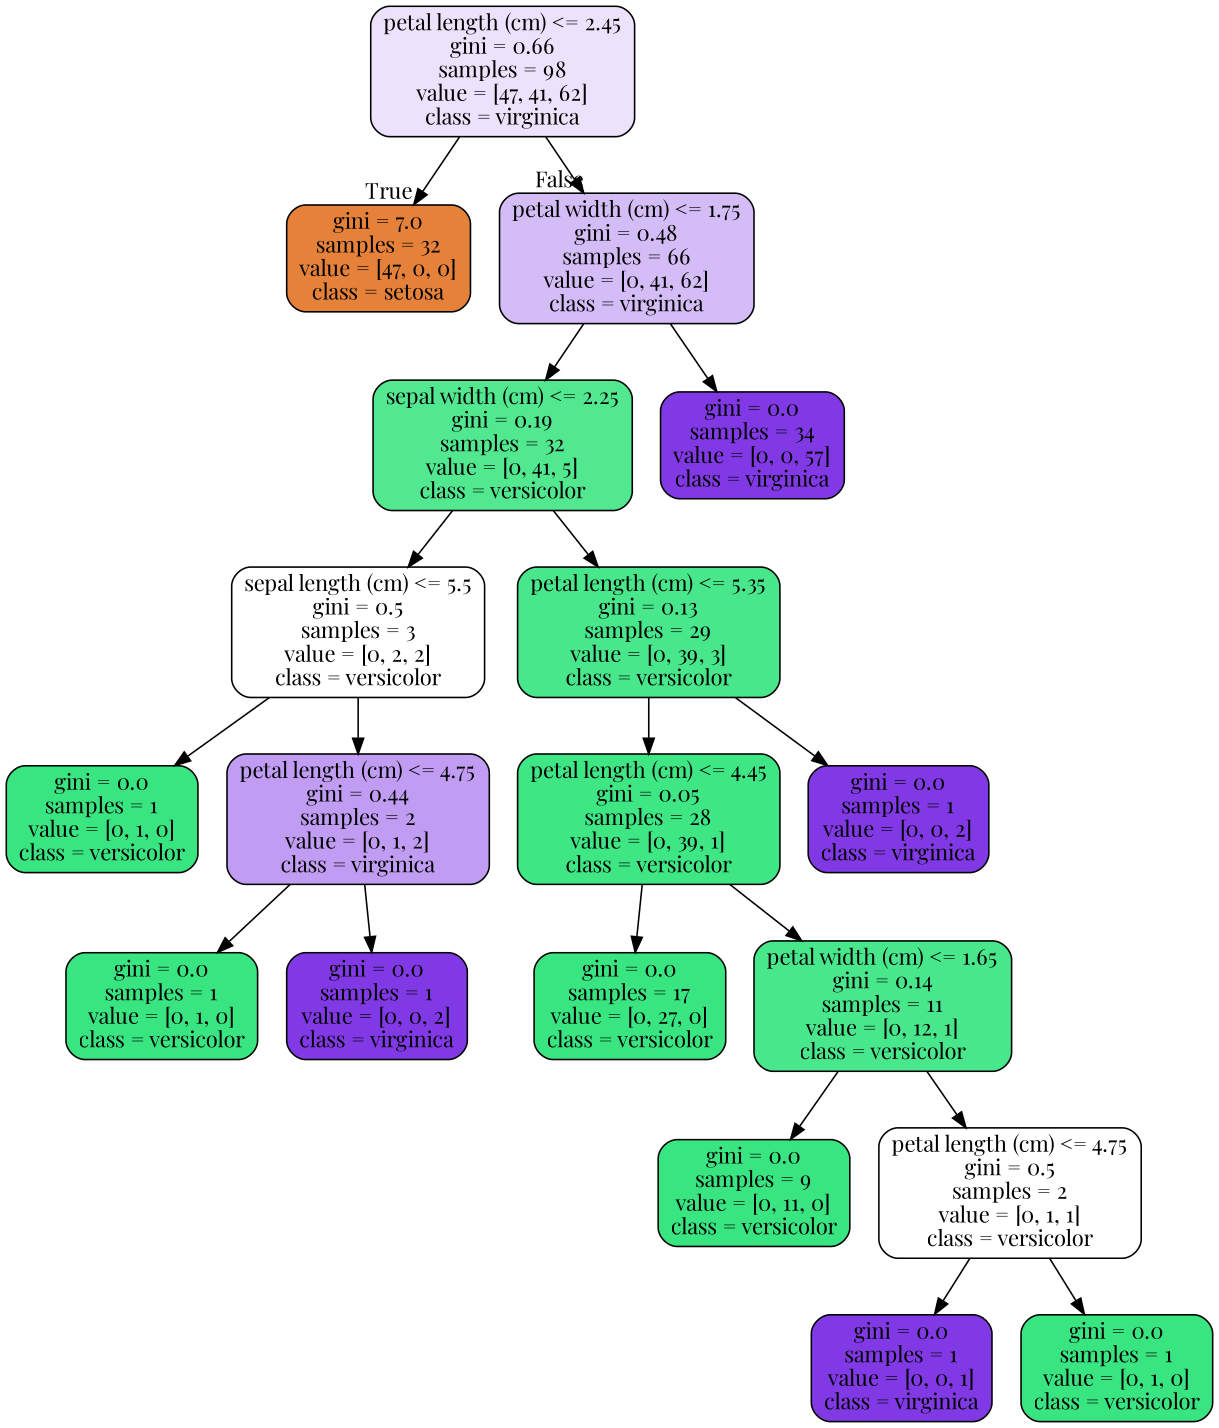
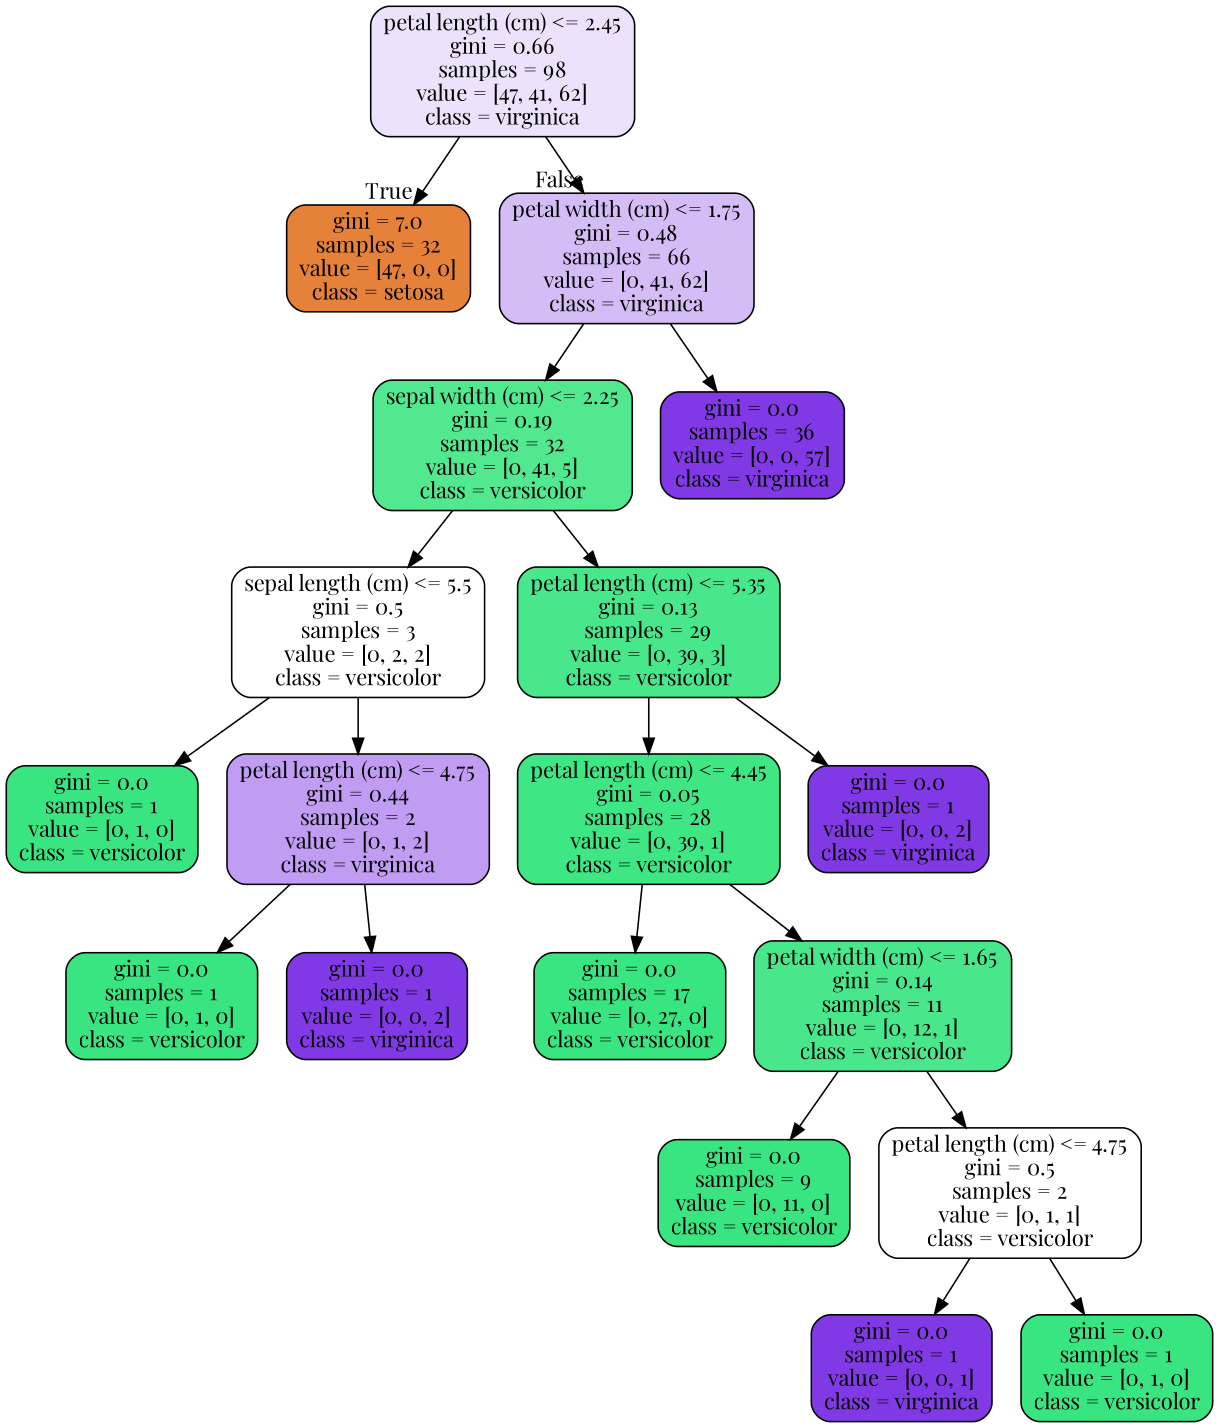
node "gini = 0.0 samples = 34 value = [0, 0, 57] class = virginica": label "gini = 0.0 samples = 34 value = [0, 0, 57] class = virginica" -> "gini = 0.0 samples = 36 value = [0, 0, 57] class = virginica"
